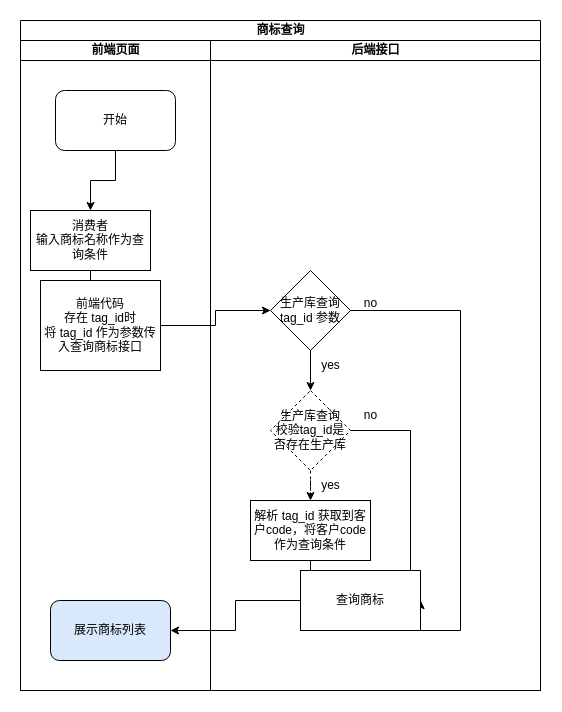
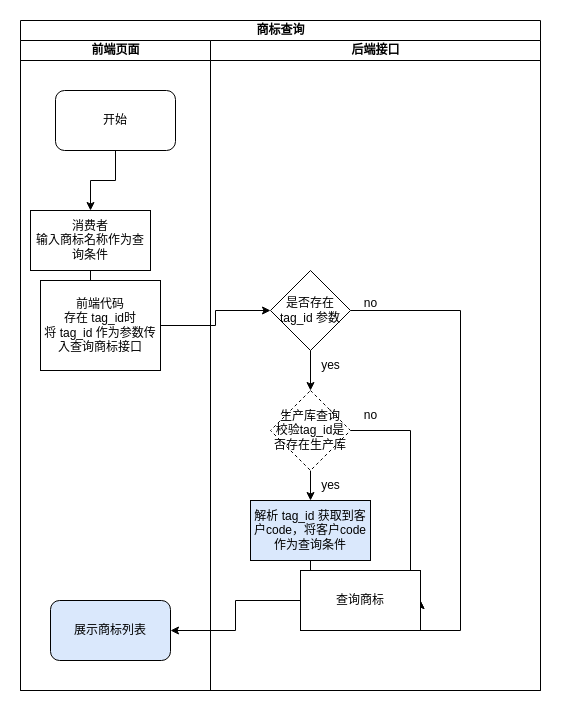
node "生产库查询 tag_id 参数": label "生产库查询 tag_id 参数" -> "是否存在 tag_id 参数"
edge "生产库查询 校验tag_id是否存在生产库" -> "解析 tag_id 获取到客户code，将客户code作为查询条件": style dashed -> solid
node "解析 tag_id 获取到客户code，将客户code作为查询条件": fillcolor #ffffff -> #dae8fc
